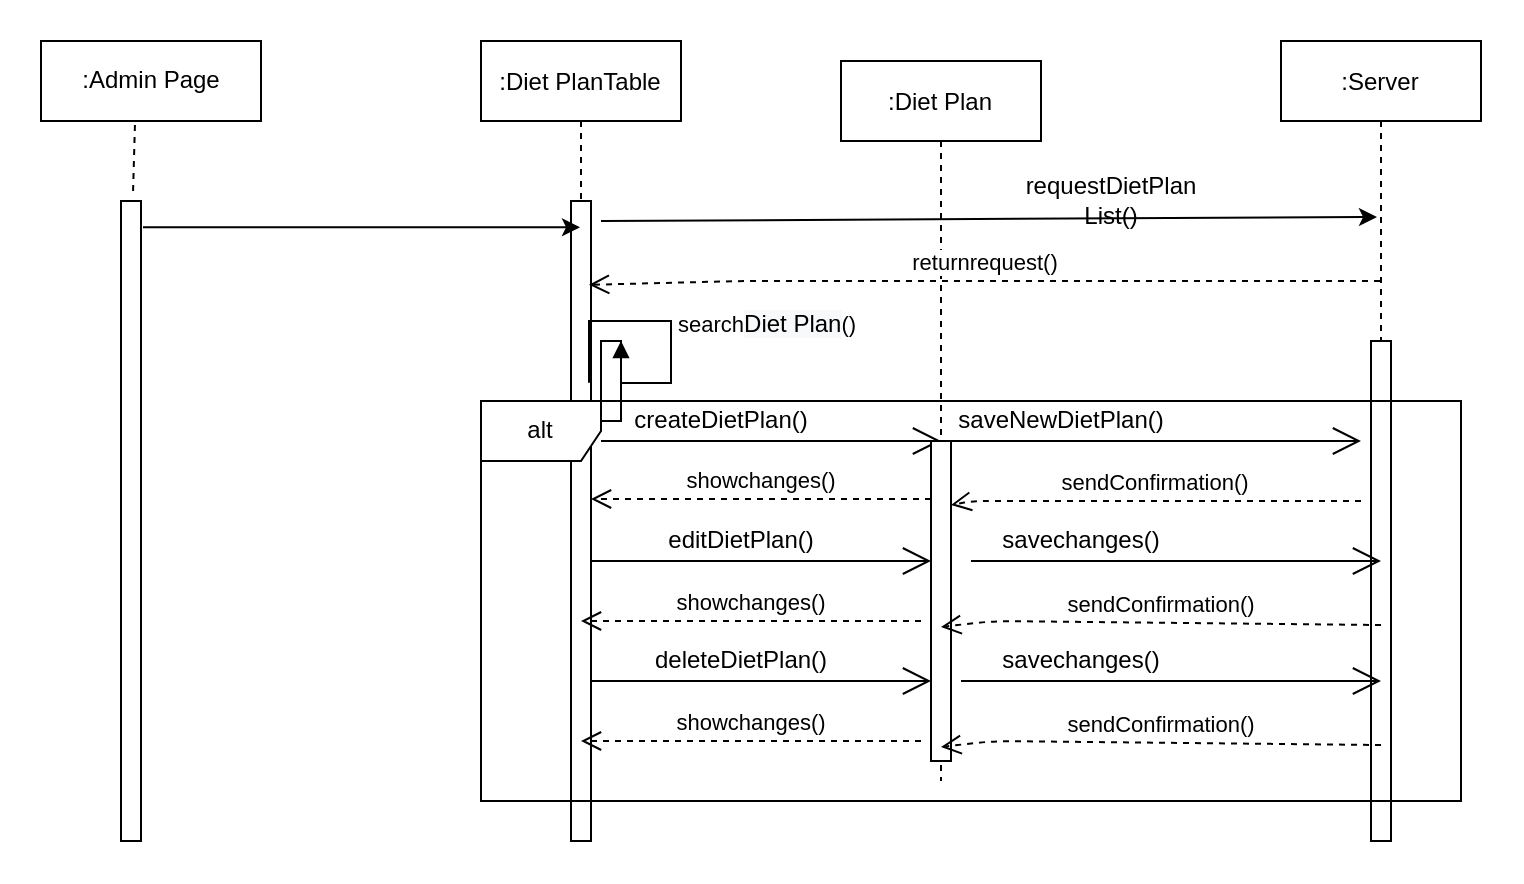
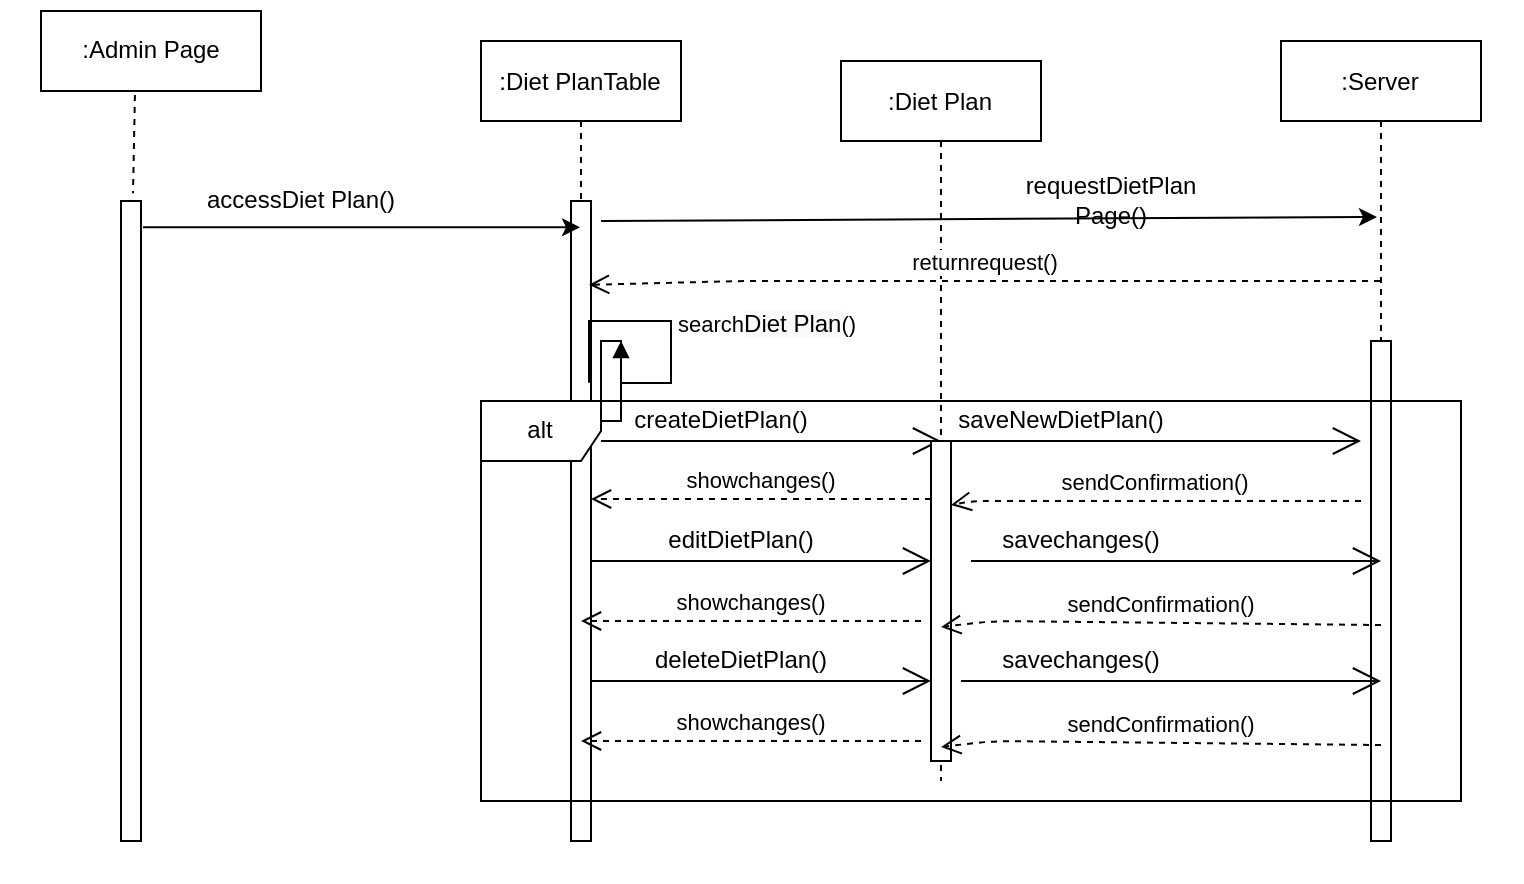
node ":Admin Page": moved (151, 81) -> (151, 51)
node "accessDiet Plan()": added
node "requestDietPlan List()": label "requestDietPlan List()" -> "requestDietPlan Page()"
